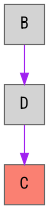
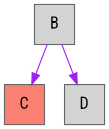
edge "D" -> "C": now "B" -> "C"
